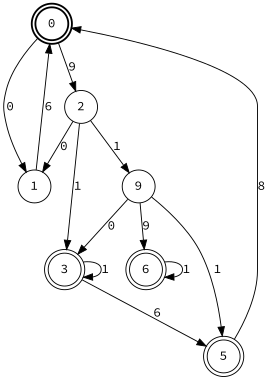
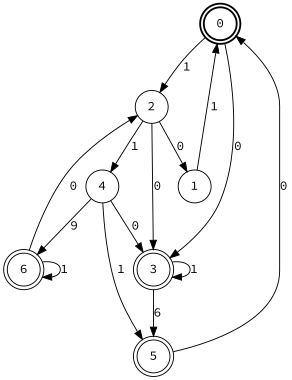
edge "0" -> "2": label "9" -> "1"
edge "0" -> "1": now "0" -> "3"
edge "1" -> "0": label "6" -> "1"
edge "6" -> "2": added, label "0"
edge "2" -> "3": label "1" -> "0"
node "9": label "9" -> "4"
edge "5" -> "0": label "8" -> "0"
